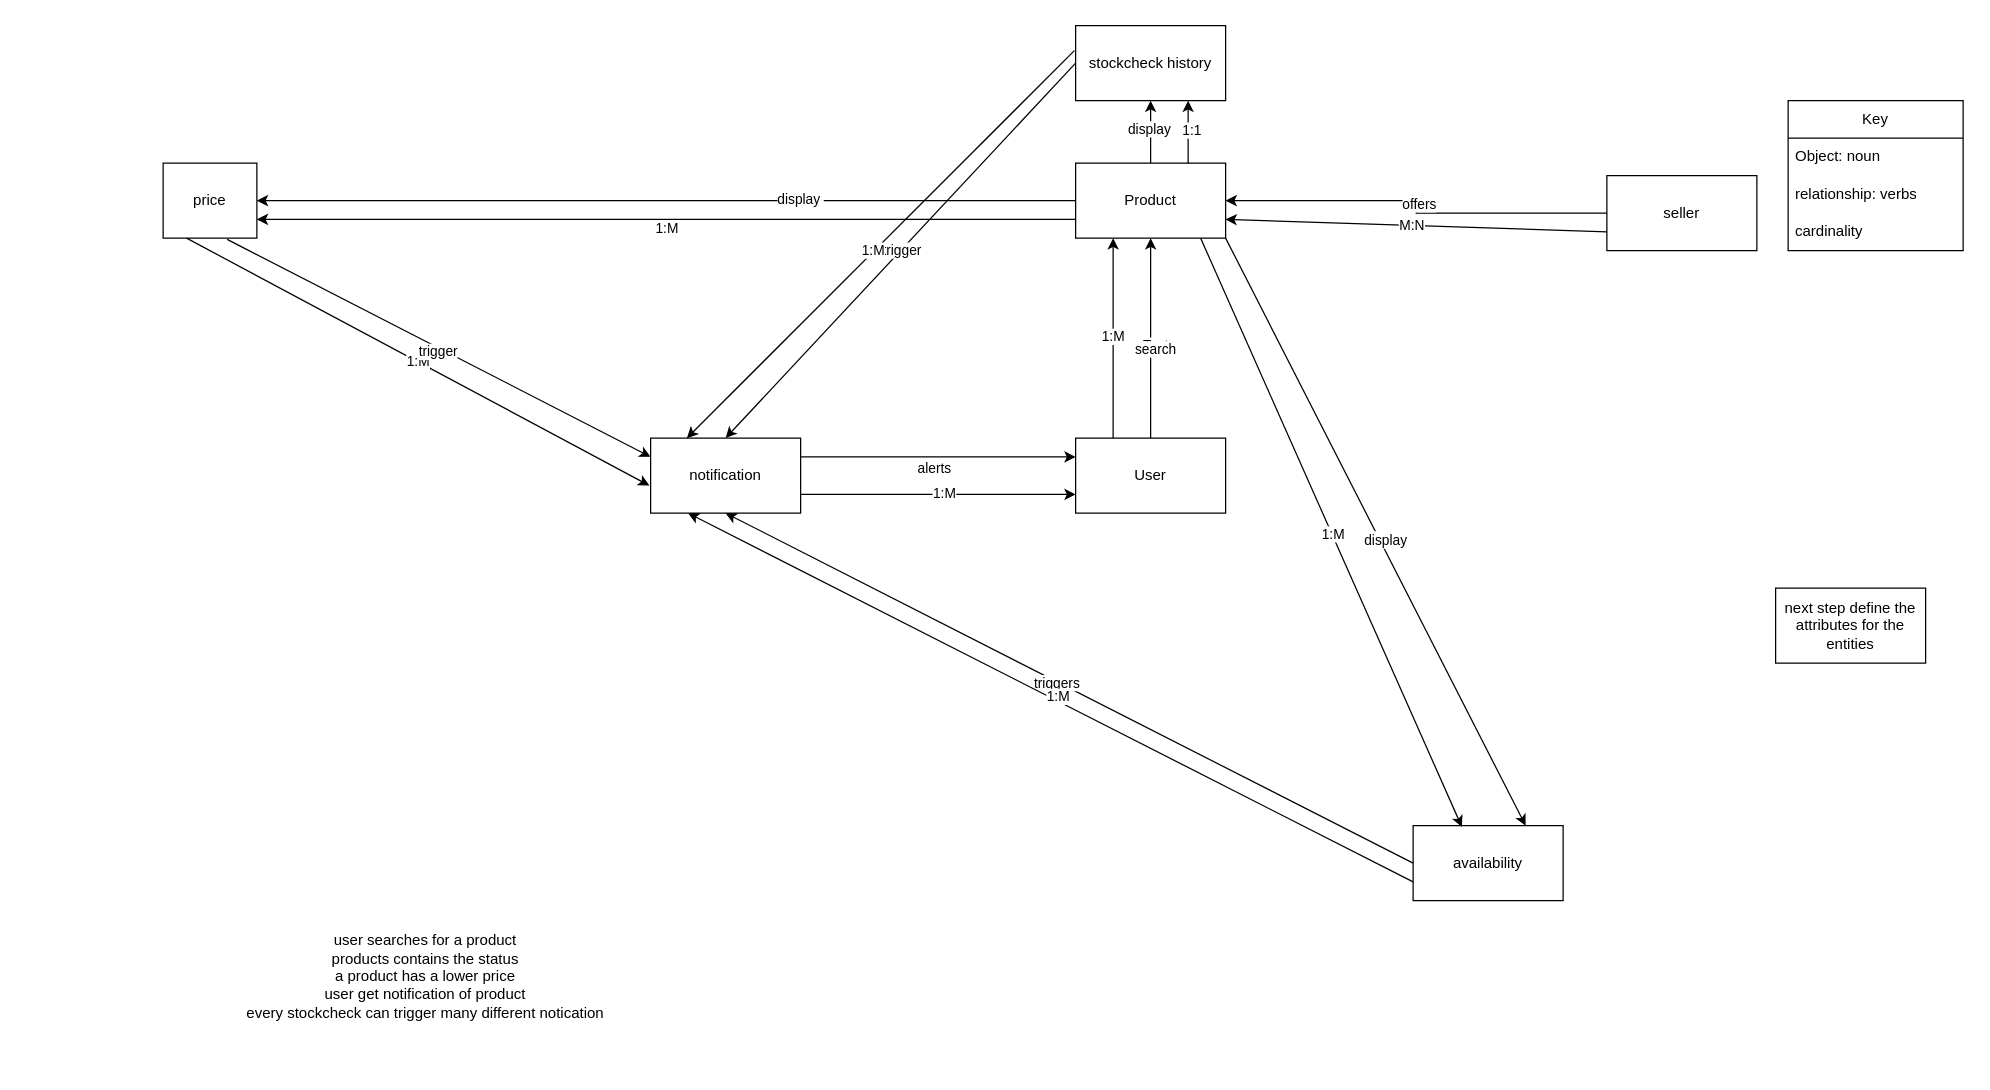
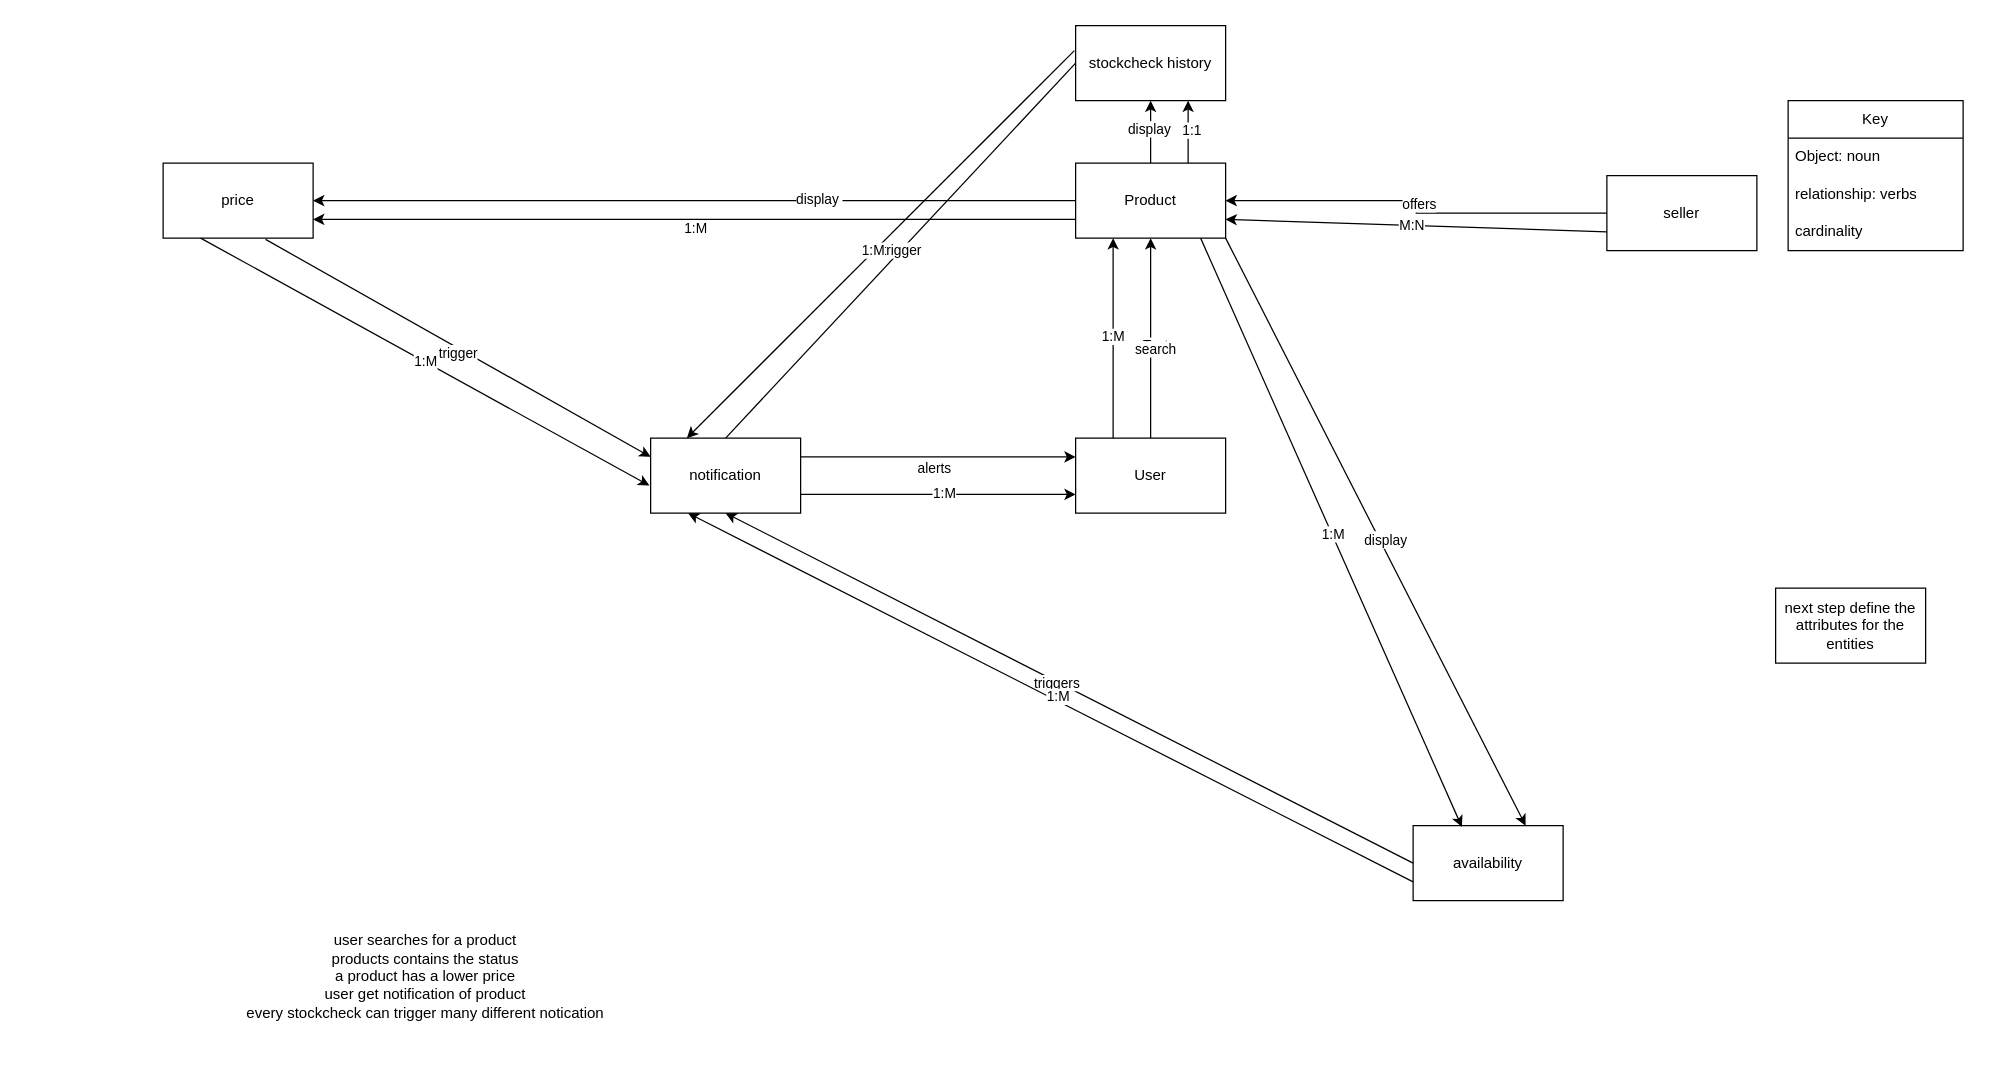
node "price": size 94x75 -> 150x75
edge "stockcheck history" -> "notification": arrowhead classic -> none
